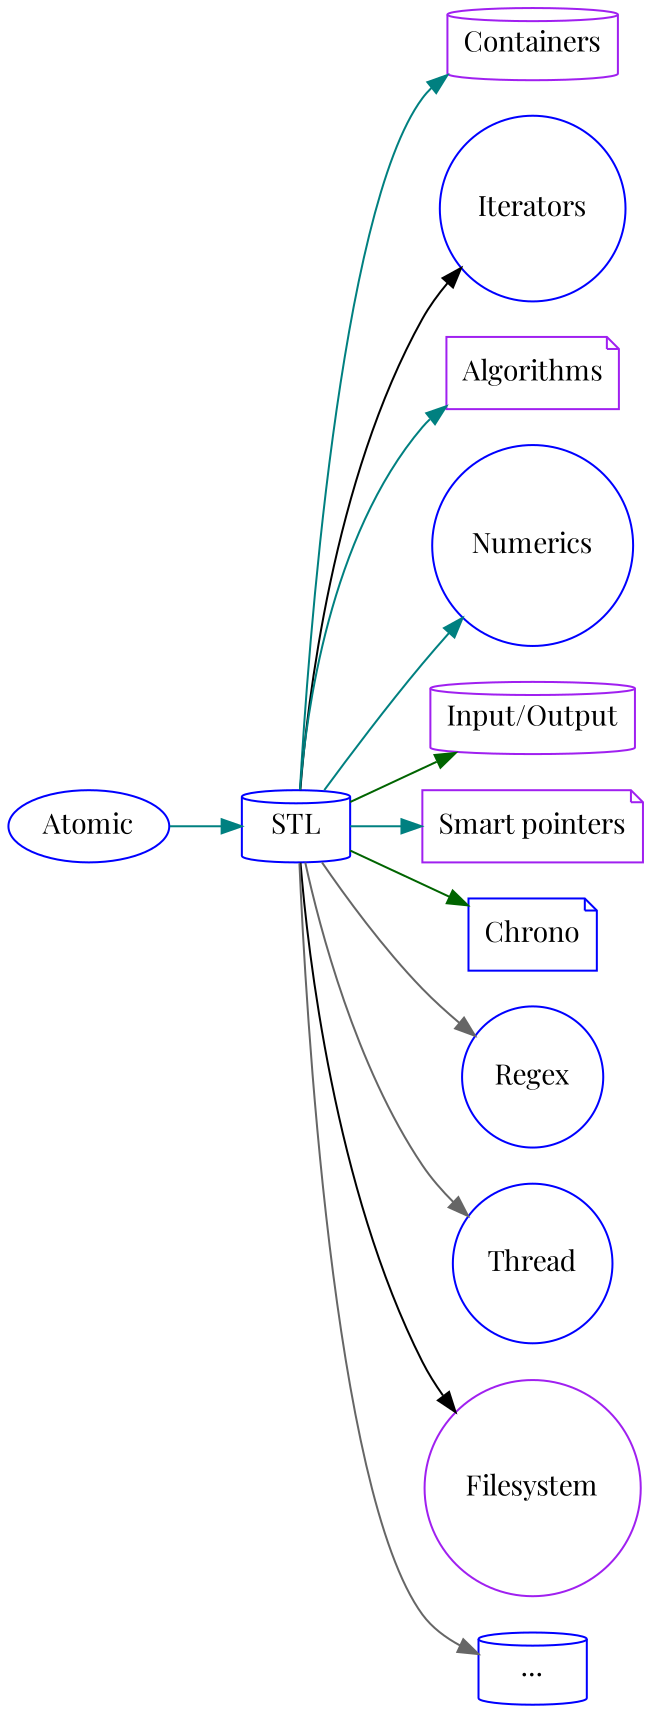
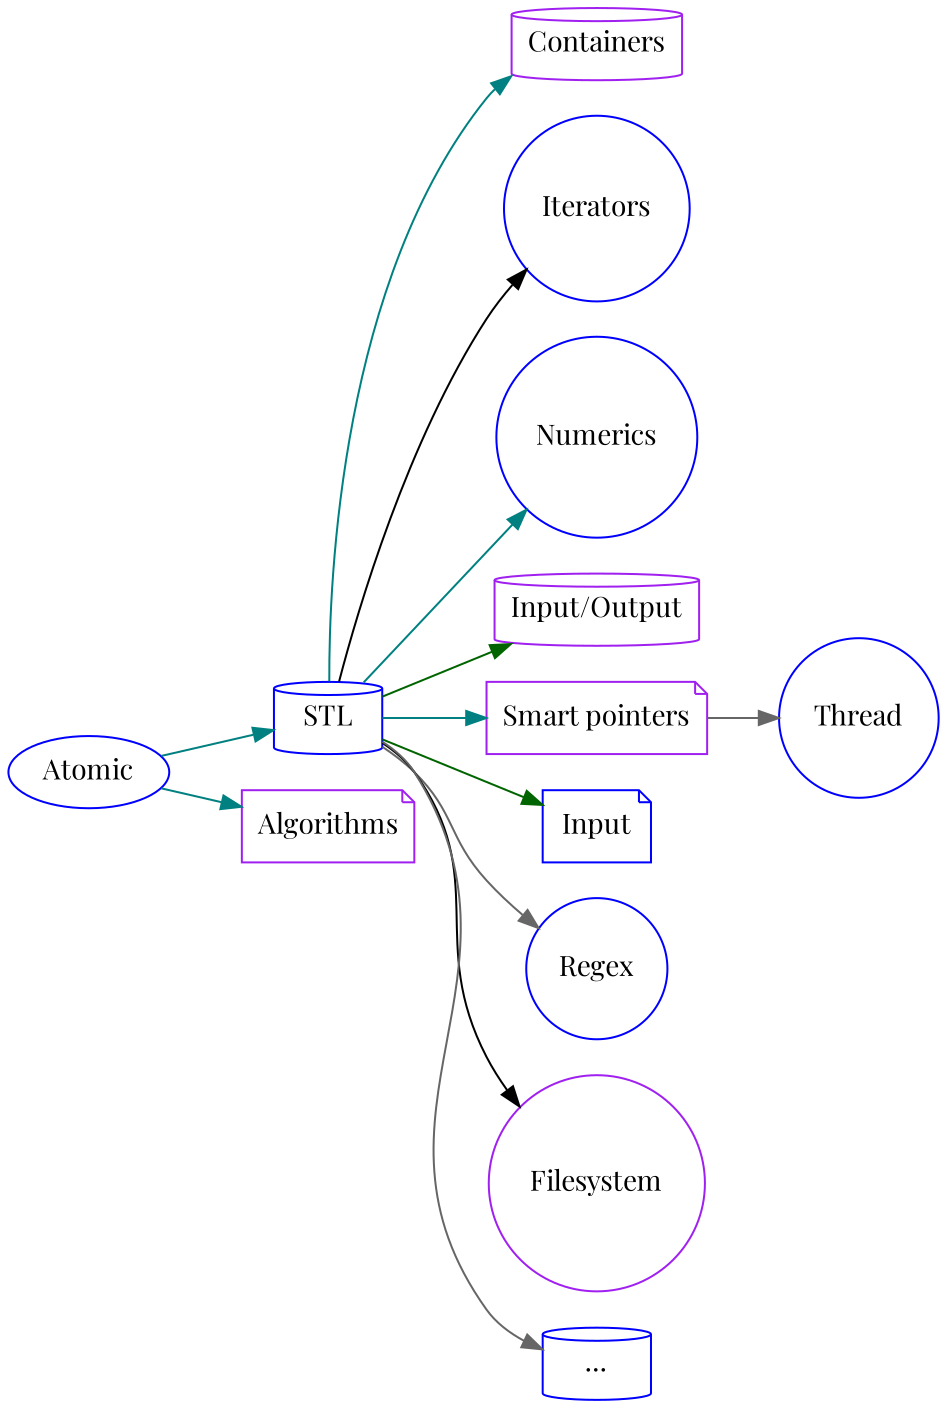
edge "STL" -> "Algorithms": now "Atomic" -> "Algorithms"
node "Chrono": label "Chrono" -> "Input"
edge "STL" -> "Thread": now "Smart pointers" -> "Thread"
